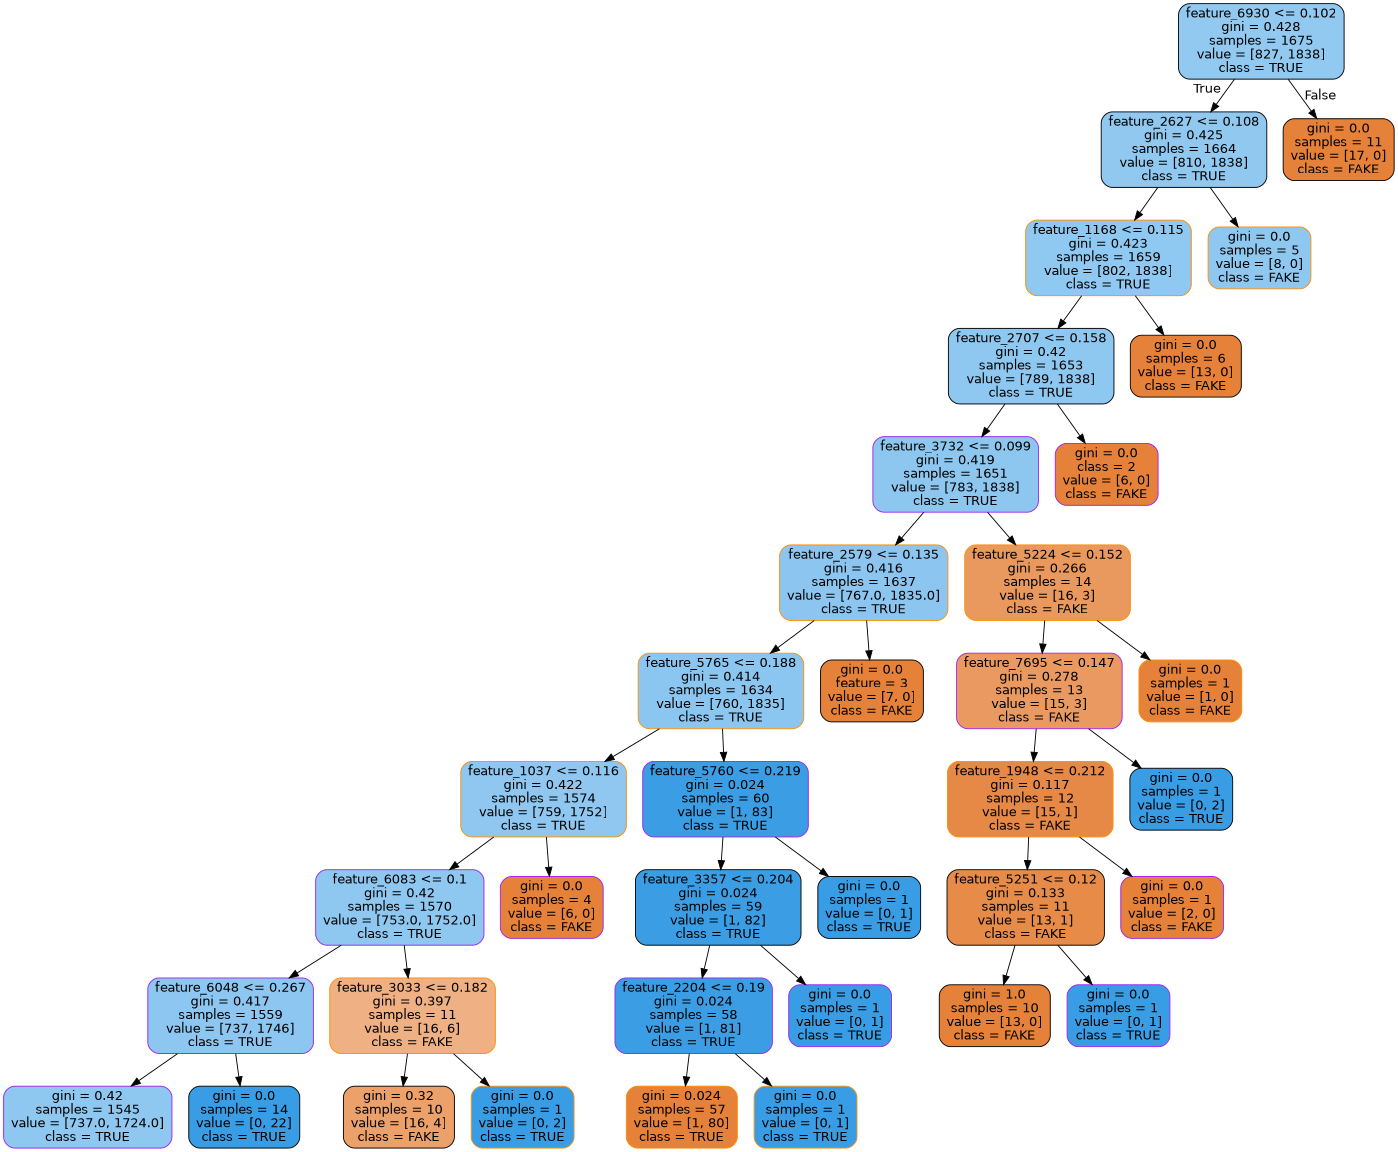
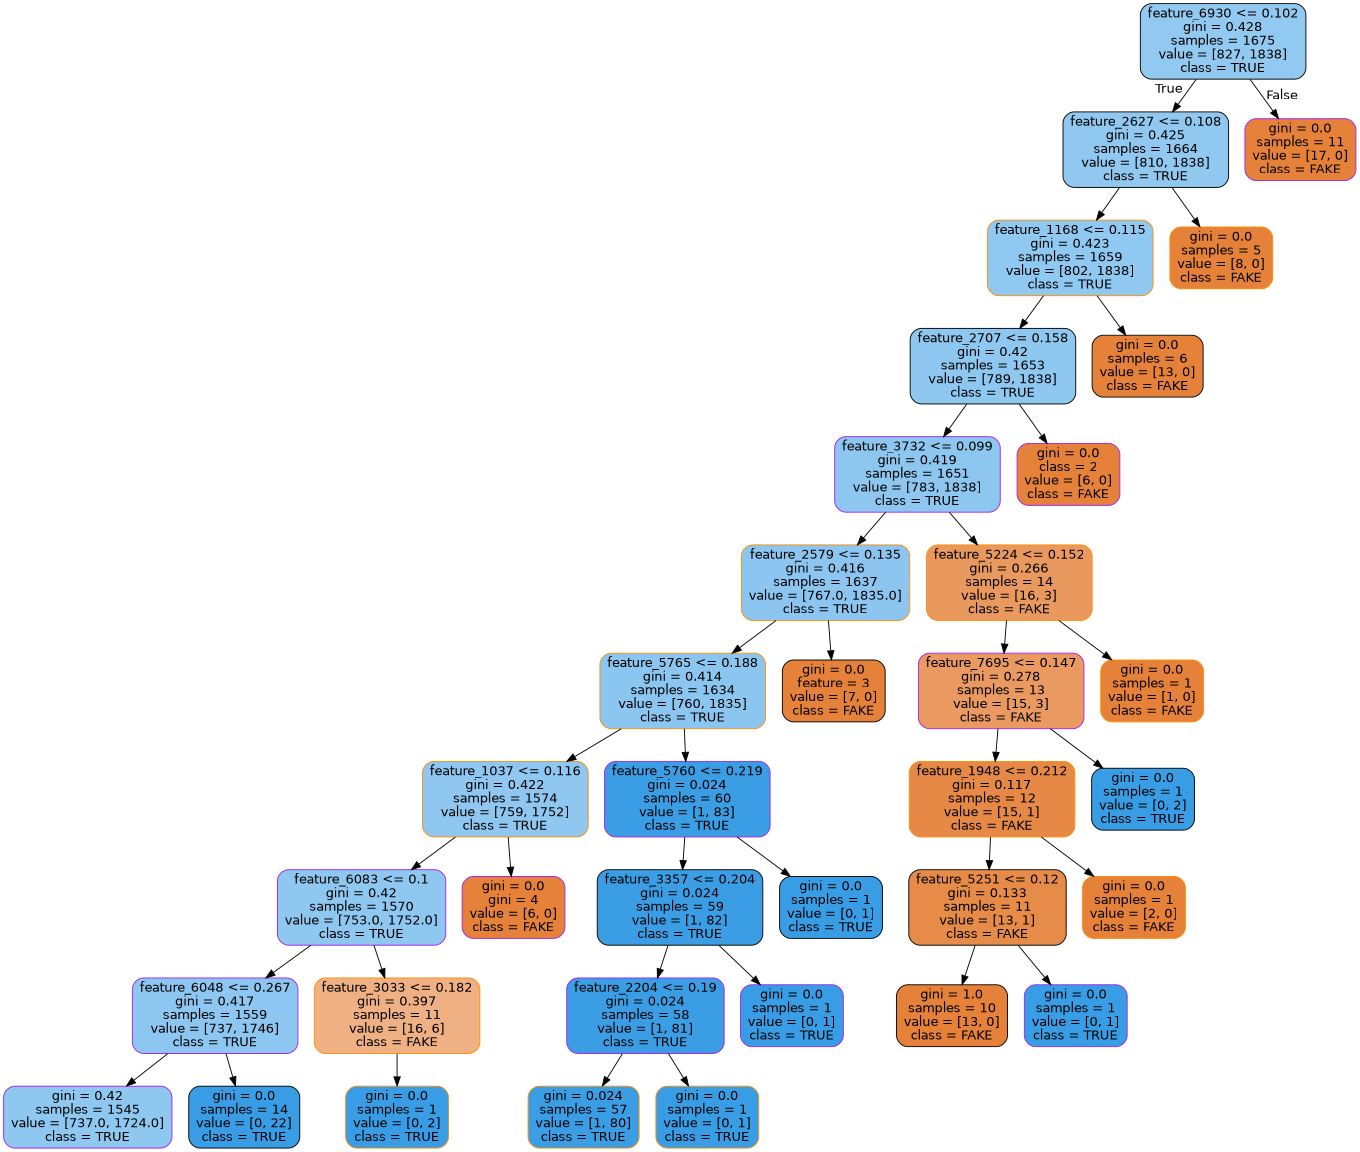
node "gini = 0.0 samples = 11 value = [17, 0] class = FAKE": color black -> purple
node "gini = 0.0 samples = 5 value = [8, 0] class = FAKE": fillcolor #8ec7f0 -> #e58139
node "gini = 0.0 samples = 4 value = [6, 0] class = FAKE": label "gini = 0.0 samples = 4 value = [6, 0] class = FAKE" -> "gini = 0.0 gini = 4 value = [6, 0] class = FAKE"
node "gini = 0.0 samples = 1 value = [2, 0] class = FAKE": color purple -> darkorange
node "gini = 0.32 samples = 10 value = [16, 4] class = FAKE": removed
node "gini = 0.024 samples = 57 value = [1, 80] class = TRUE": fillcolor #e58139 -> #3b9ee5
